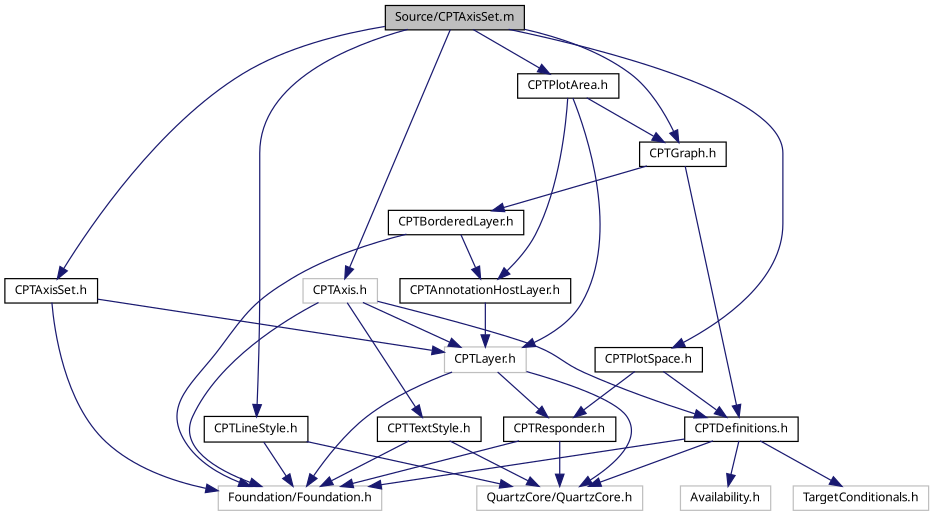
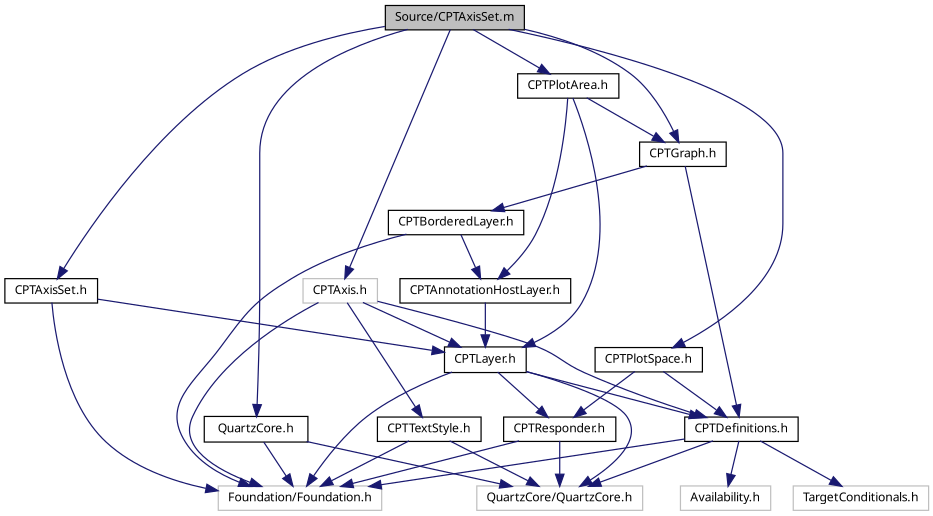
node "CPTLayer.h": color grey75 -> black
edge "CPTLayer.h" -> "CPTDefinitions.h": added
node "CPTLineStyle.h": label "CPTLineStyle.h" -> "QuartzCore.h"
